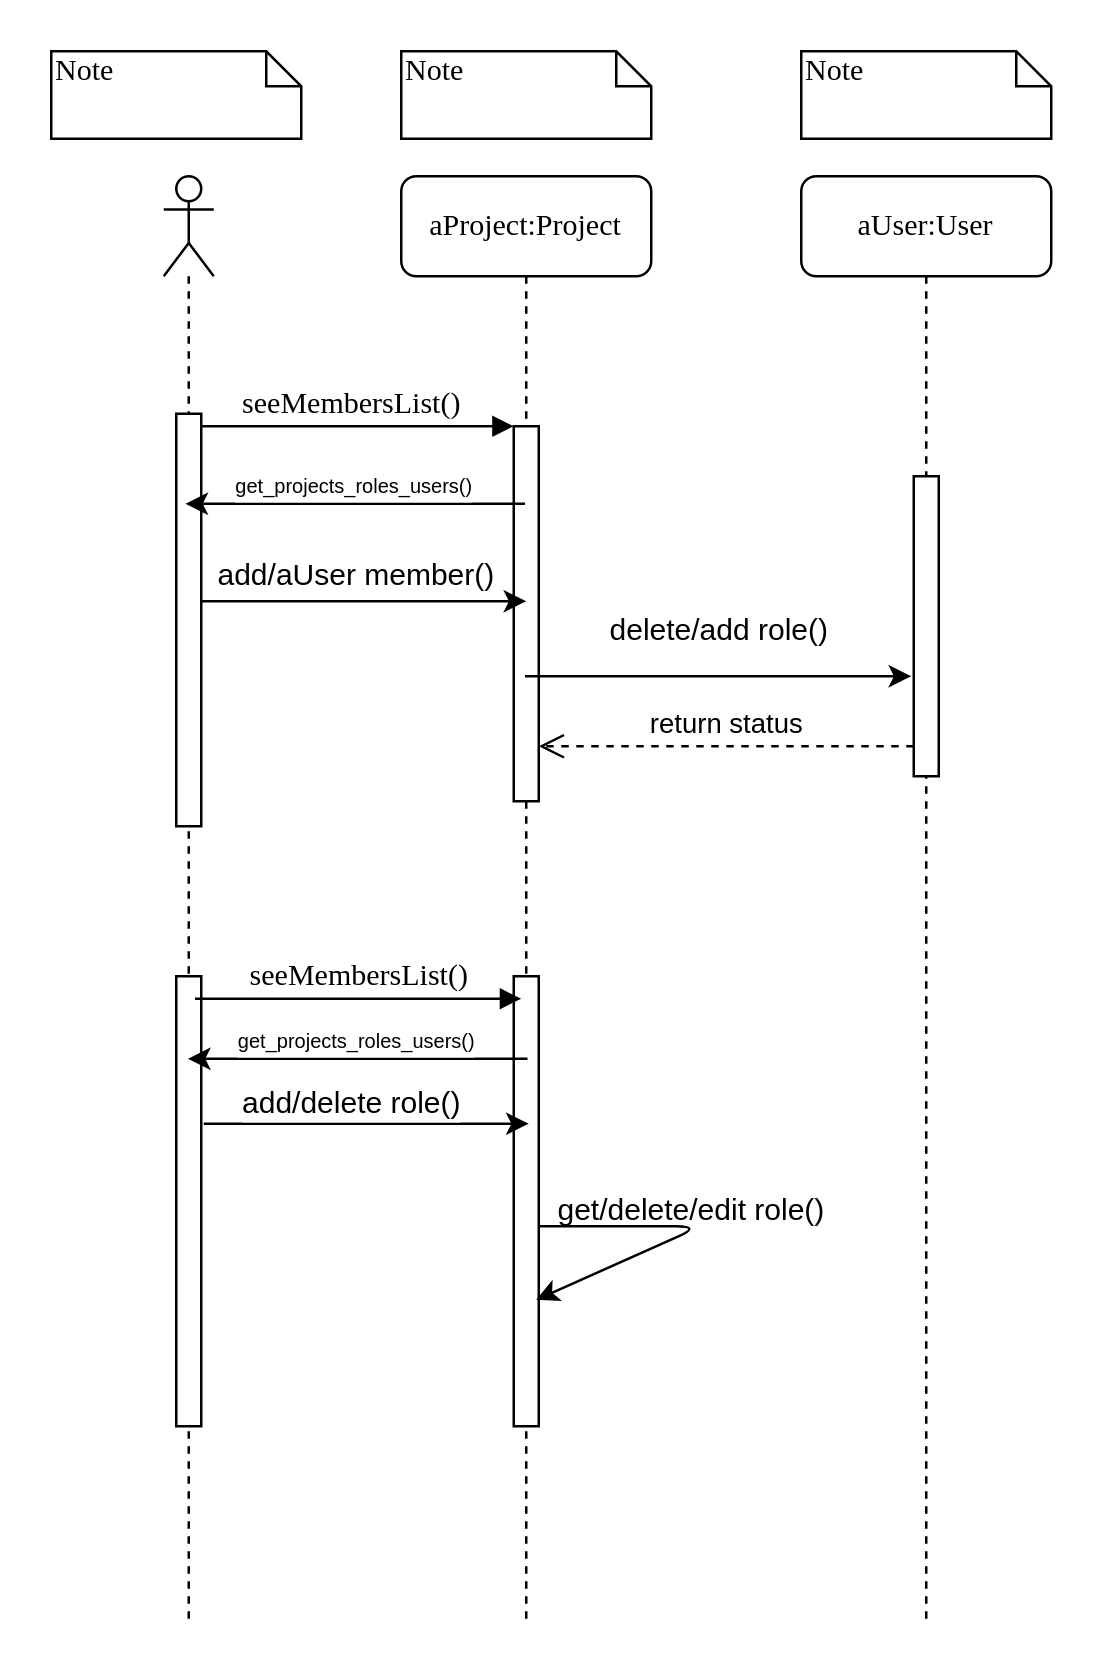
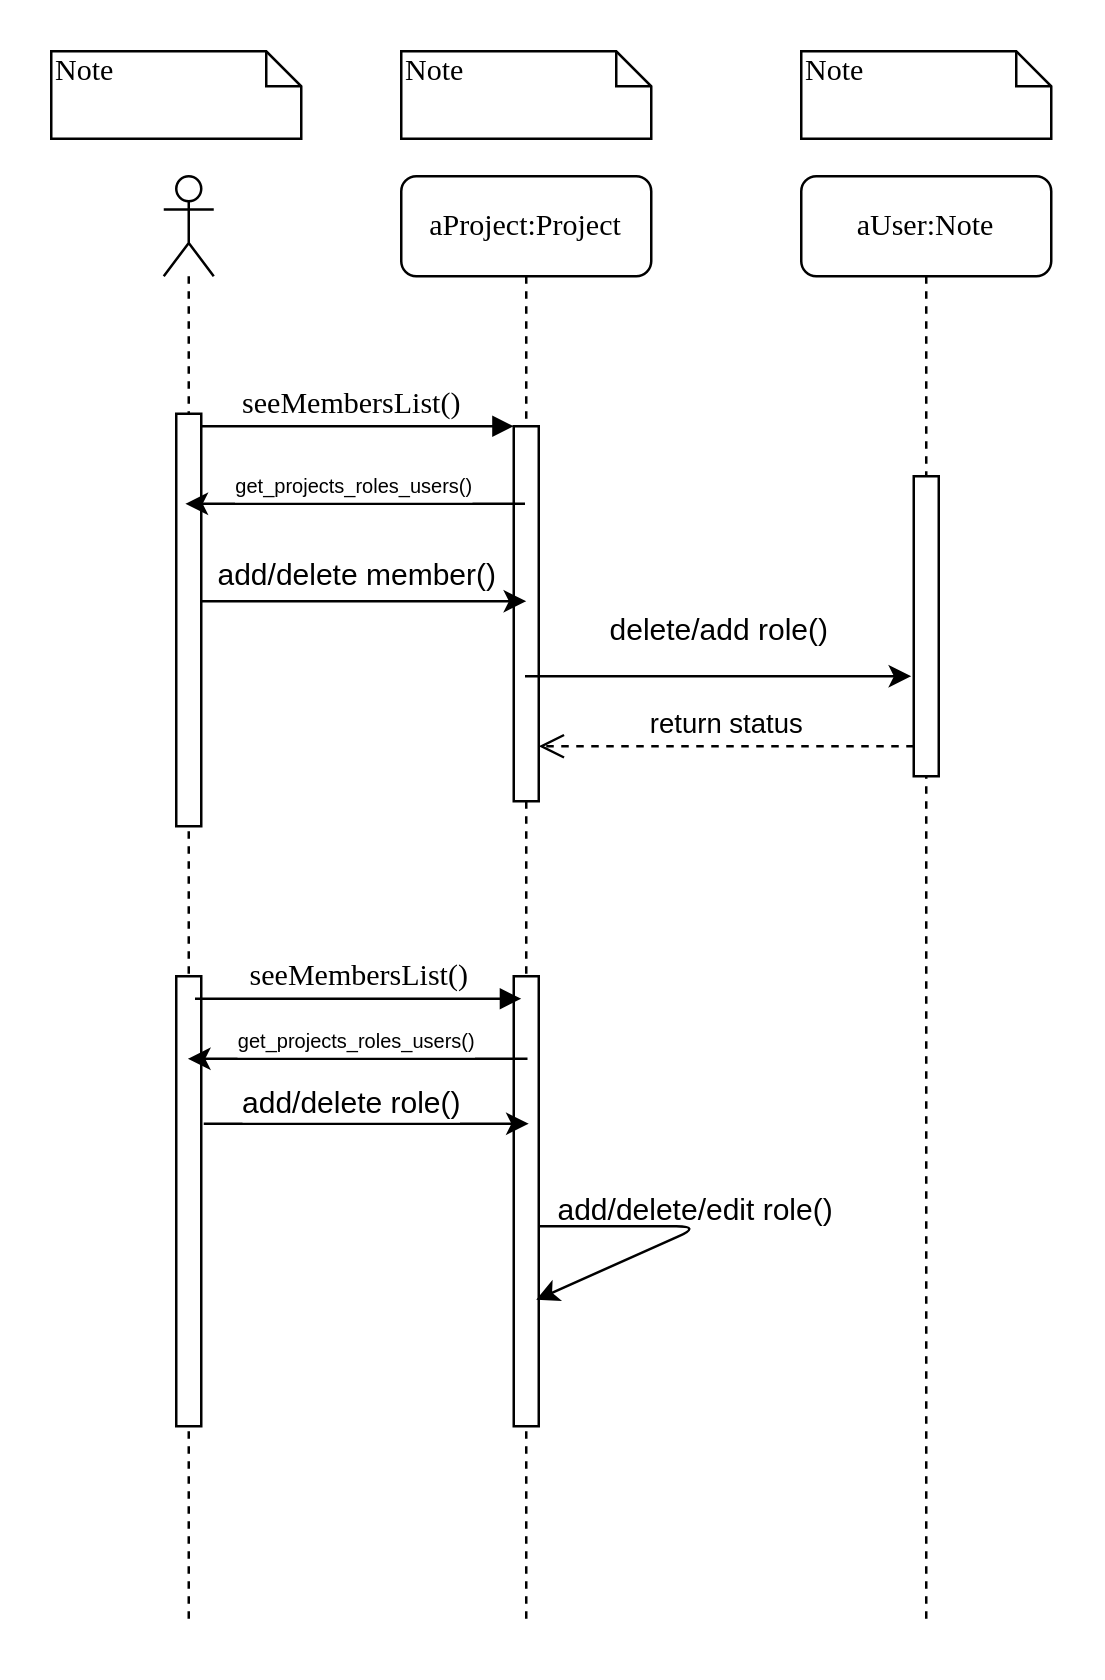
node "aUser:User": label "aUser:User" -> "aUser:Note"
node "add/aUser member()": label "add/aUser member()" -> "add/delete member()"
node "get/delete/edit role()": label "get/delete/edit role()" -> "add/delete/edit role()"
